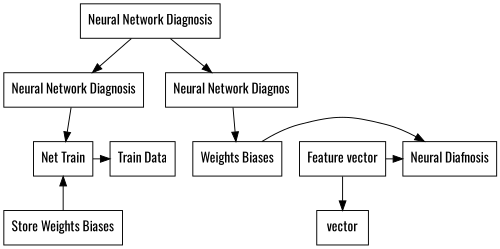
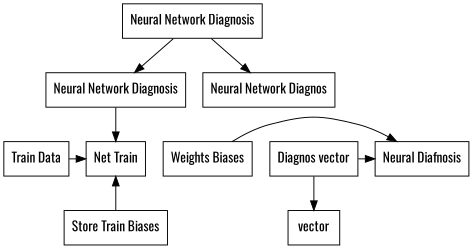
edge "Neural Network Diagnos" -> "Weights Biases": removed
edge "Net Train" -> "Train Data": reversed
node "Feature vector": label "Feature vector" -> "Diagnos vector"
node "Store Weights Biases": label "Store Weights Biases" -> "Store Train Biases"
